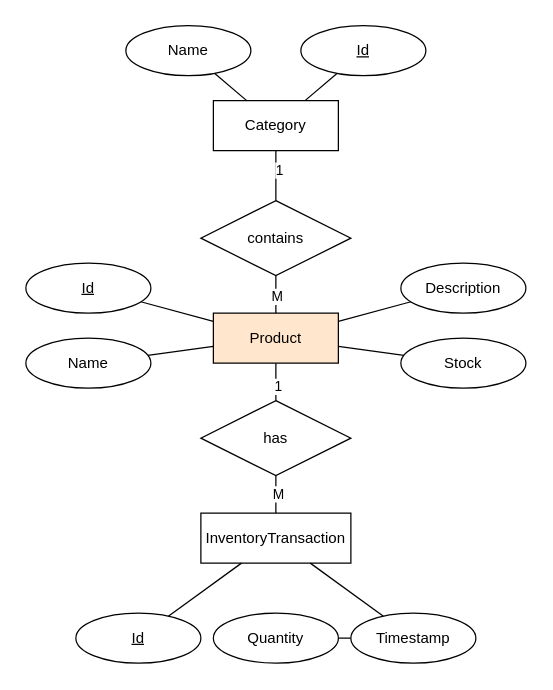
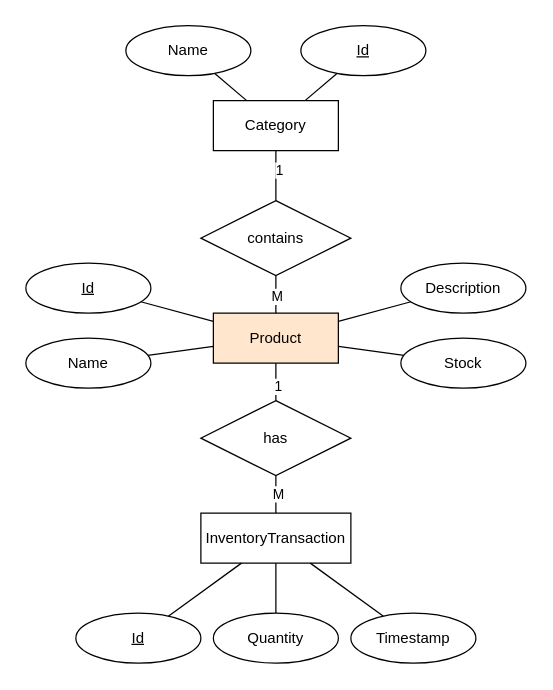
edge "Quantity" -- "Timestamp": now "Quantity" -- "InventoryTransaction"
